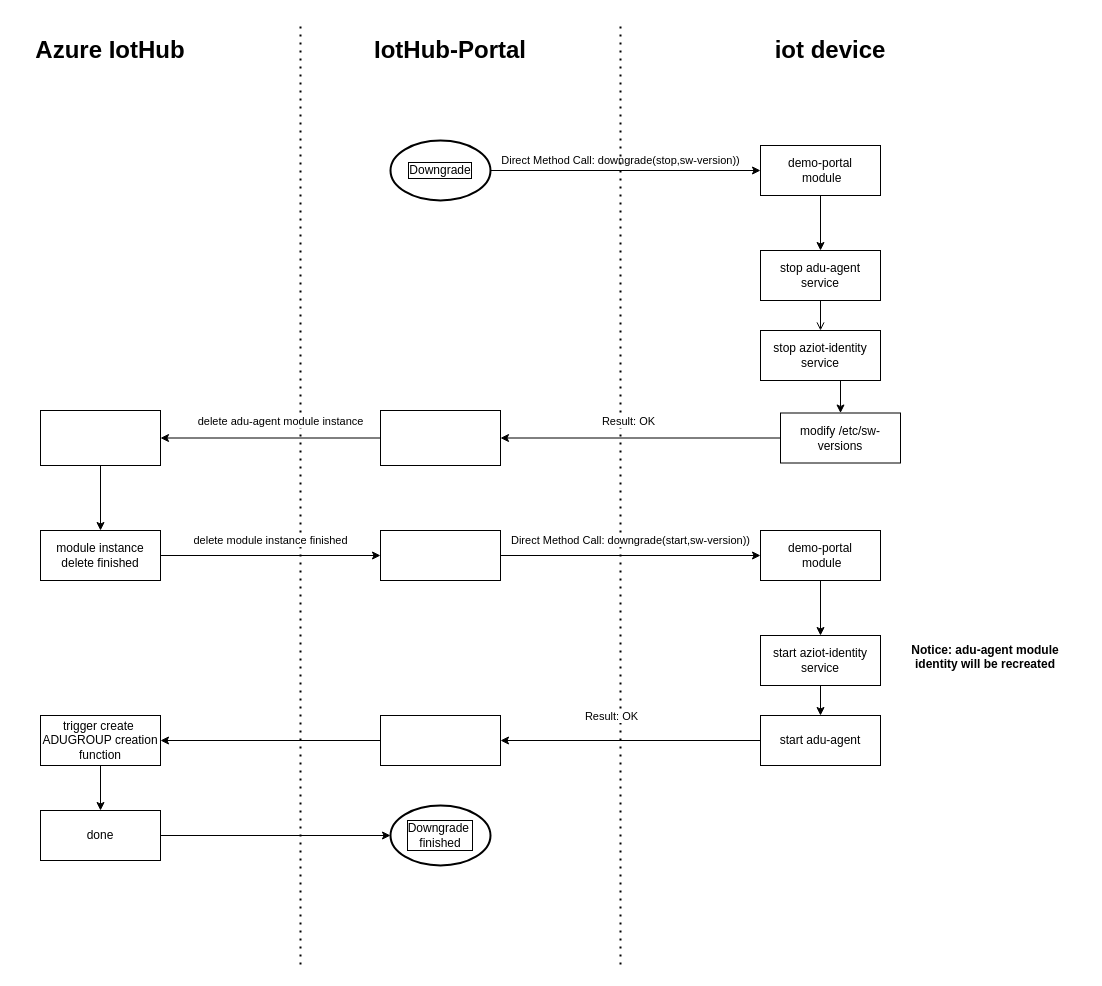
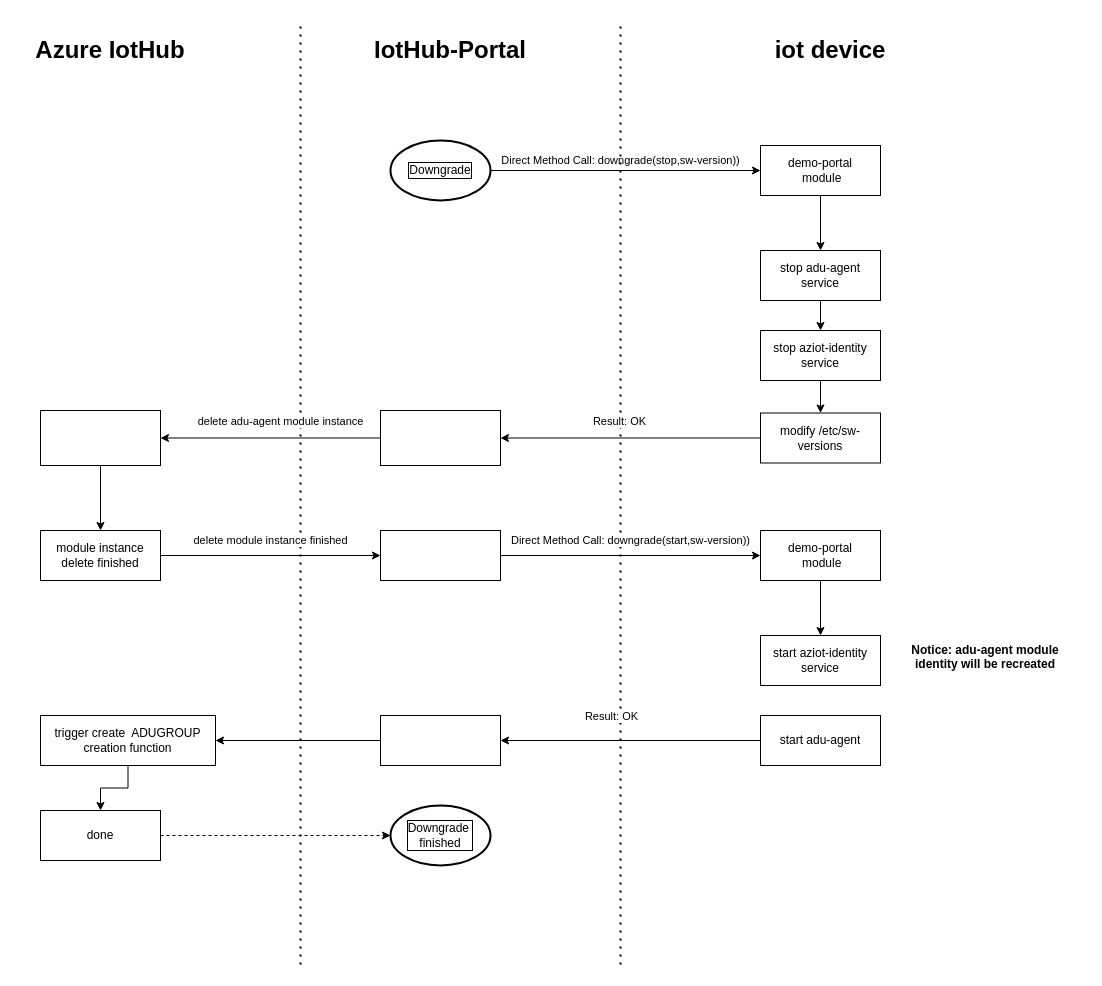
edge "stop adu-agent service" -> "stop aziot-identity service": arrowhead open -> classic
node "modify /etc/sw-versions": moved (841, 438) -> (821, 438)
edge "start aziot-identity service" -> "start adu-agent": removed
node "trigger create ADUGROUP creation function": size 120x50 -> 175x50
edge "done" -> "Downgrade finished": style solid -> dashed
